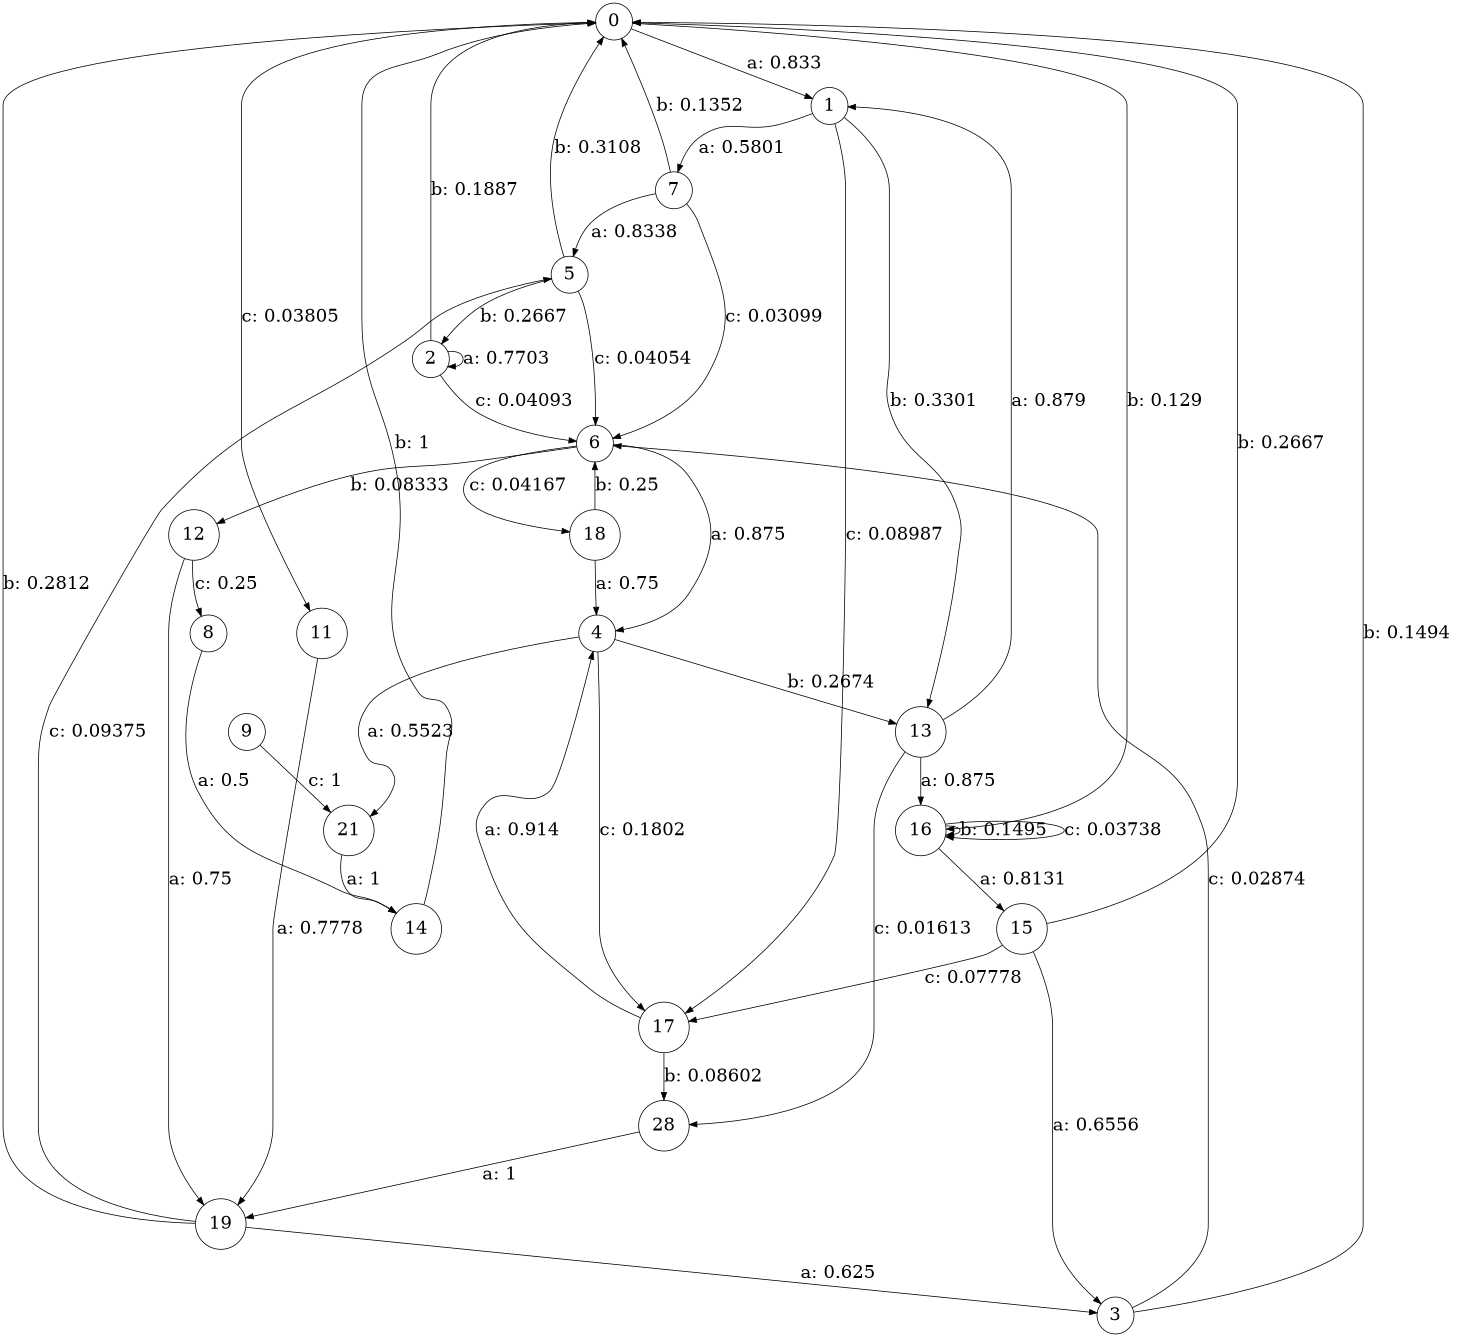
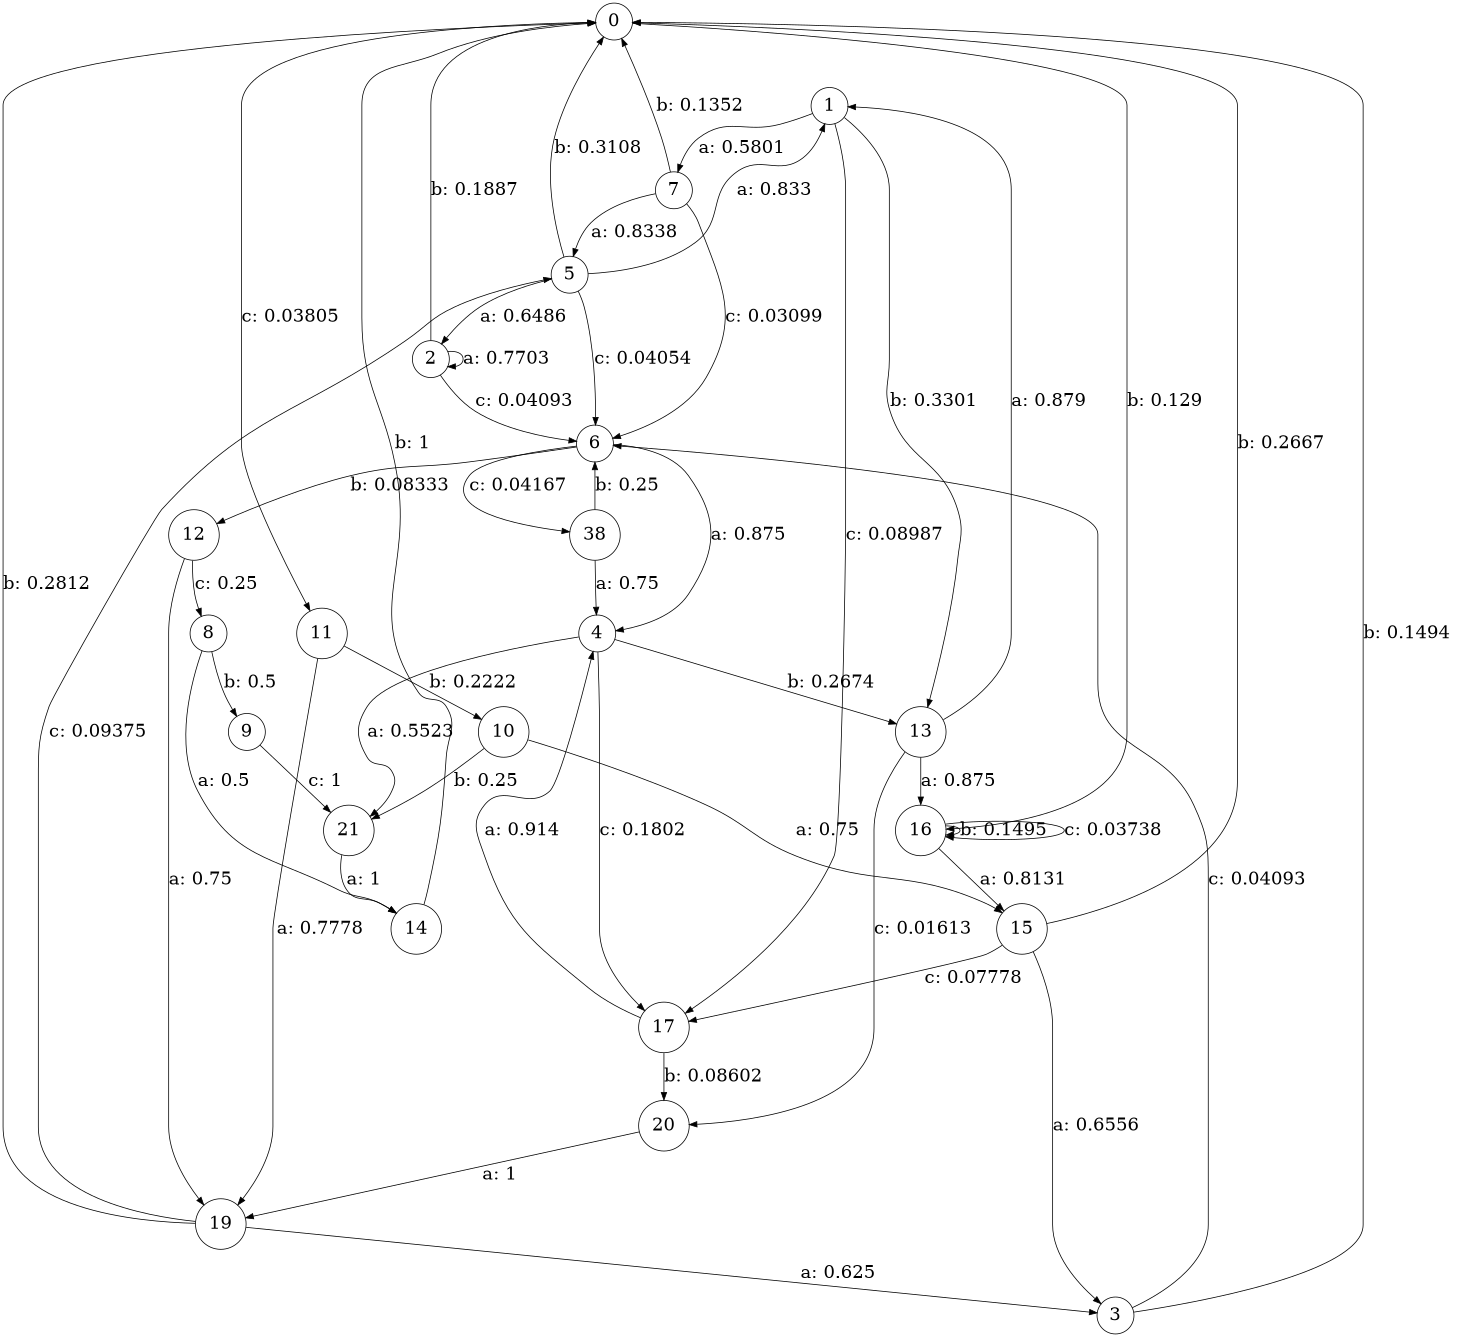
edge "0" -> "1": now "5" -> "1"
edge "5" -> "2": label "b: 0.2667   " -> "a: 0.6486   "
node "18": label "18" -> "38"
edge "8" -> "9": added, label "b: 0.5"
node "10": added
edge "3" -> "6": label "c: 0.02874  " -> "c: 0.04093  "
node "28": label "28" -> "20"
